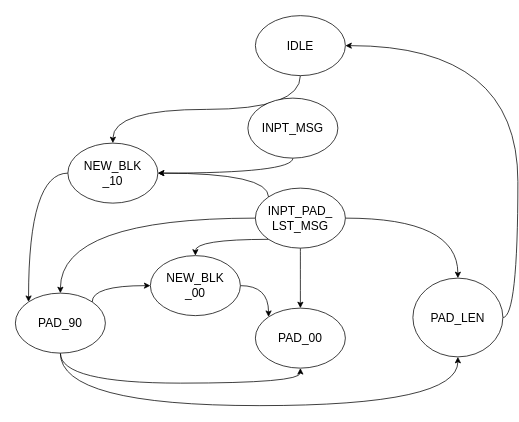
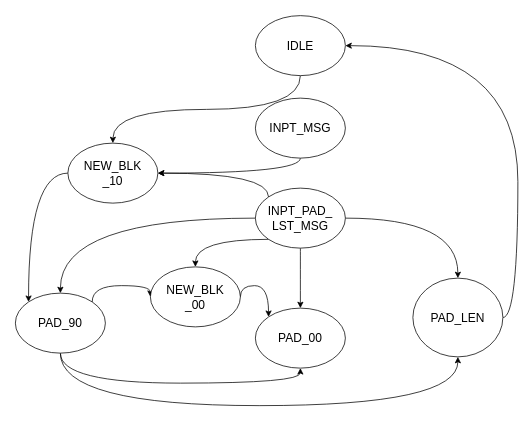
node "INPT_MSG": moved (293, 128) -> (300, 128)
node "NEW_BLK _00": moved (195, 285) -> (195, 297)
